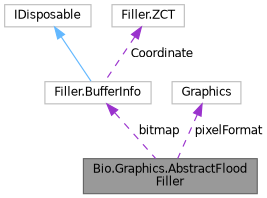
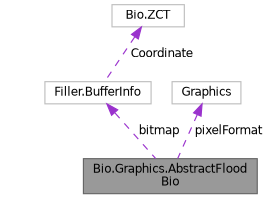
node "IDisposable": removed
node "Filler.ZCT": label "Filler.ZCT" -> "Bio.ZCT"
node "Bio.Graphics.AbstractFlood Filler": label "Bio.Graphics.AbstractFlood Filler" -> "Bio.Graphics.AbstractFlood Bio"
